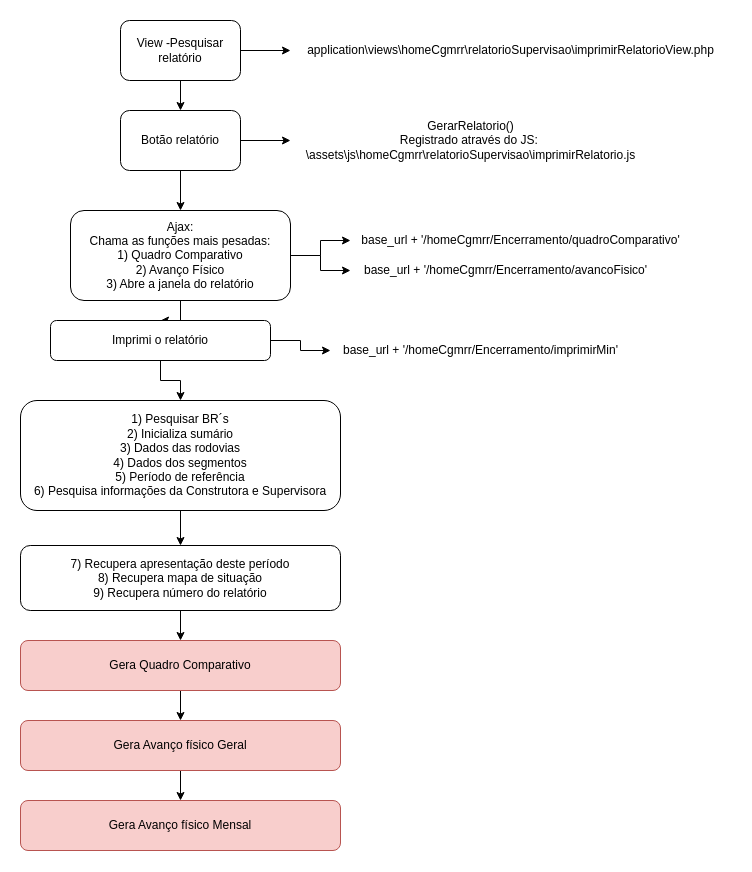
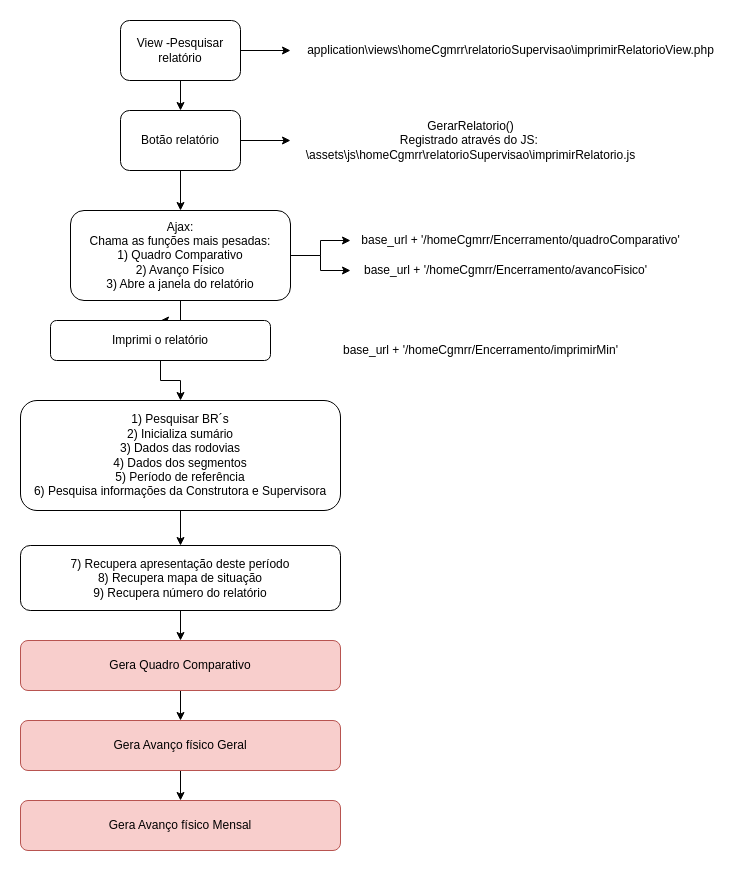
edge "Imprimi o relatório" -> "base_url + '/homeCgmrr/Encerramento/imprimirMin'": removed
